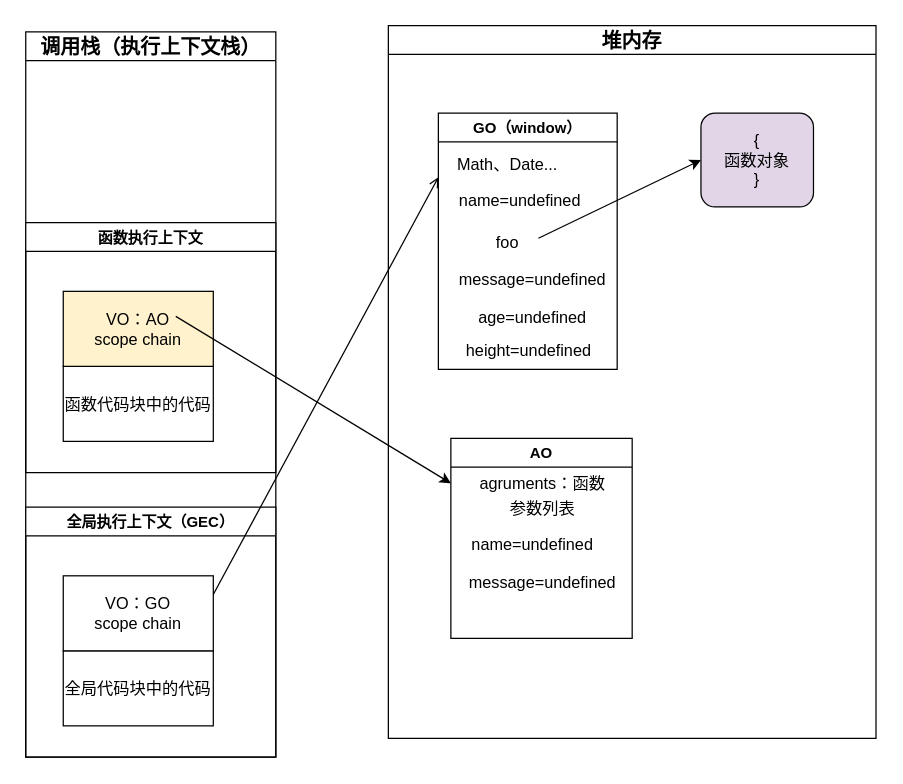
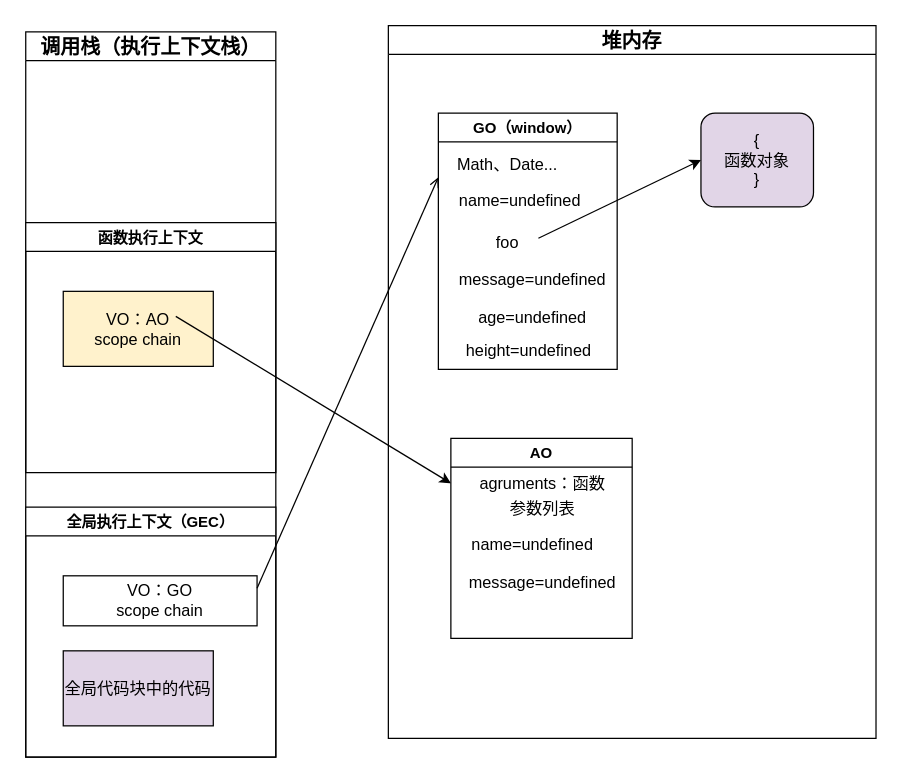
node "函数代码块中的代码": removed
node "VO：GO scope chain": size 150x75 -> 194x50
node "全局代码块中的代码": fillcolor #ffffff -> #e1d5e7
